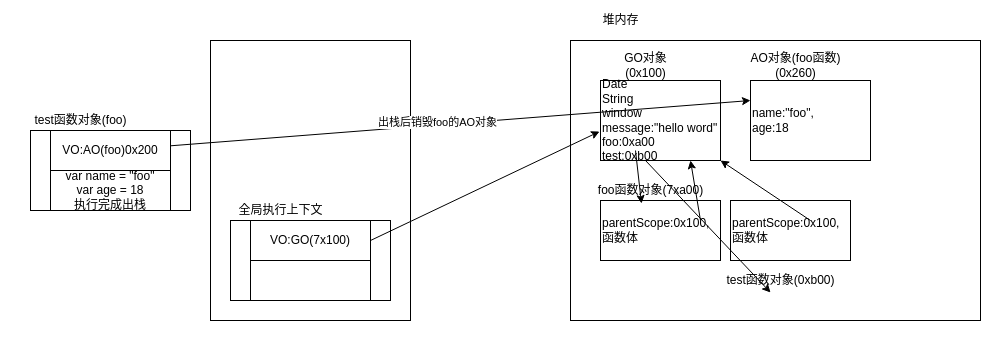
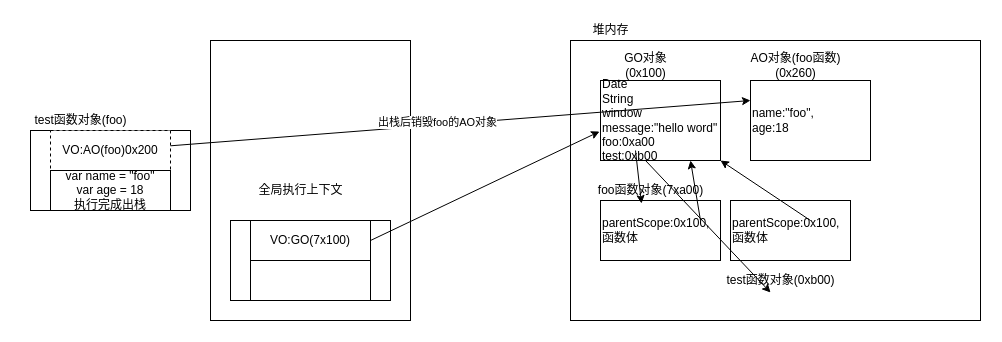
node "堆内存": moved (621, 21) -> (611, 31)
node "VO:AO(foo)0x200": style solid -> dashed
node "全局执行上下文": moved (281, 211) -> (301, 191)
